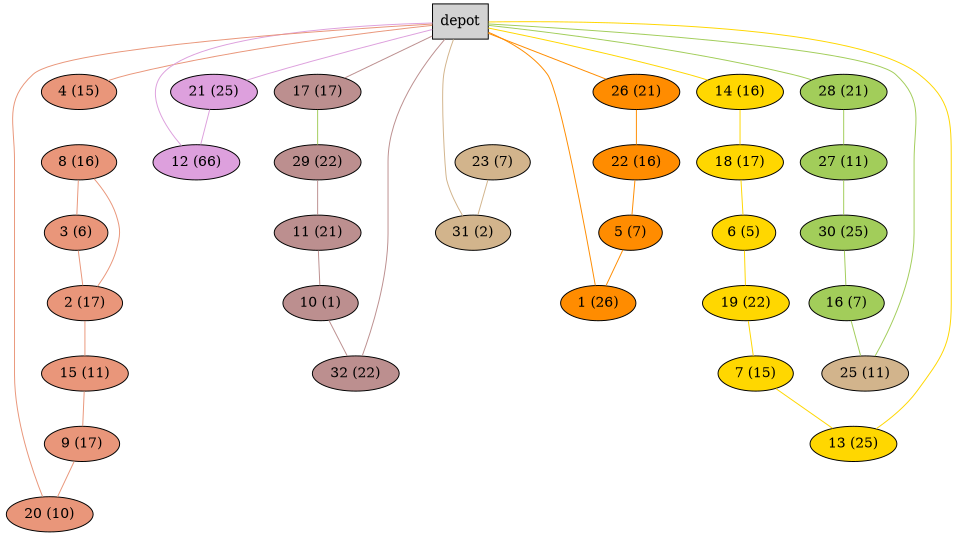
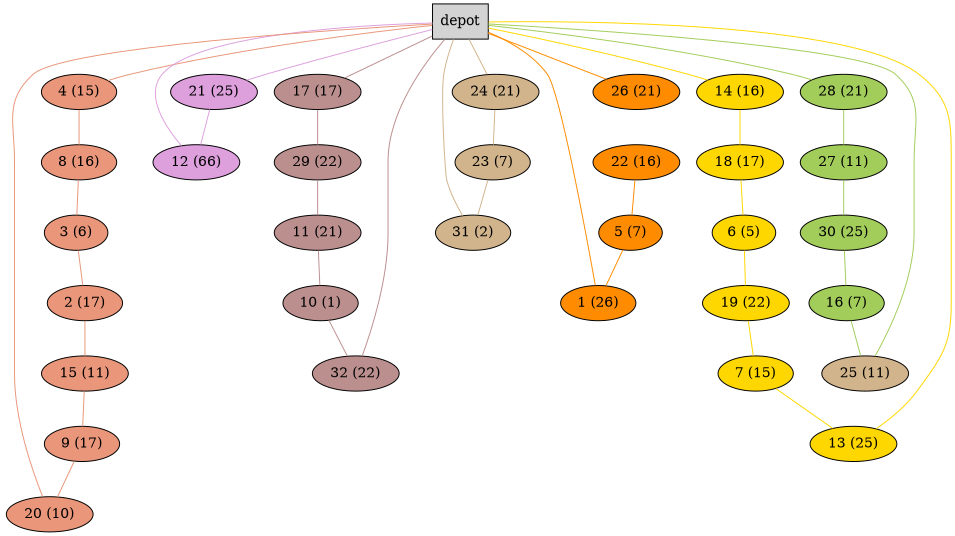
node "24 (21)": added
edge "17 (17)" -- "29 (22)": color darkolivegreen3 -> rosybrown
edge "26 (21)" -- "22 (16)": removed
edge "8 (16)" -- "2 (17)": now "8 (16)" -- "4 (15)"
